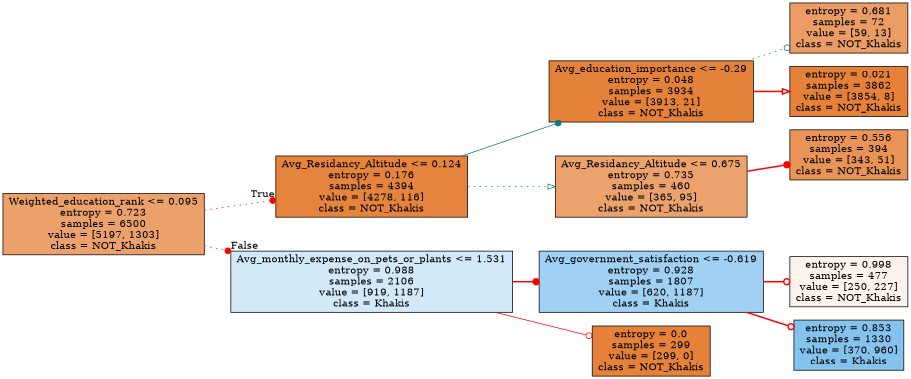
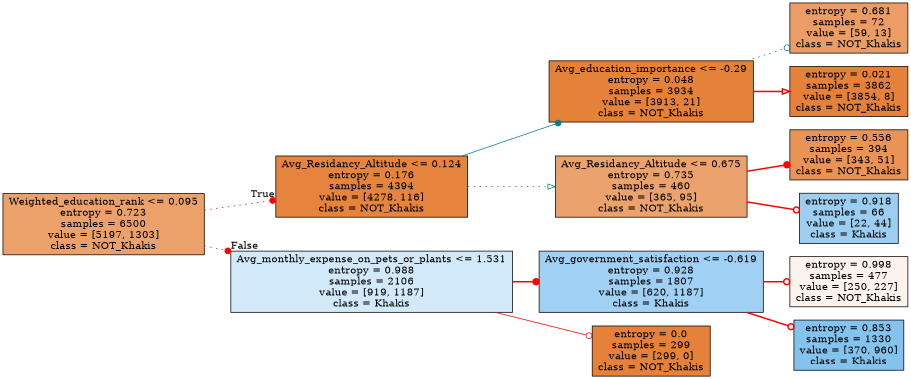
node "entropy = 0.918 samples = 66 value = [22, 44] class = Khakis": added
